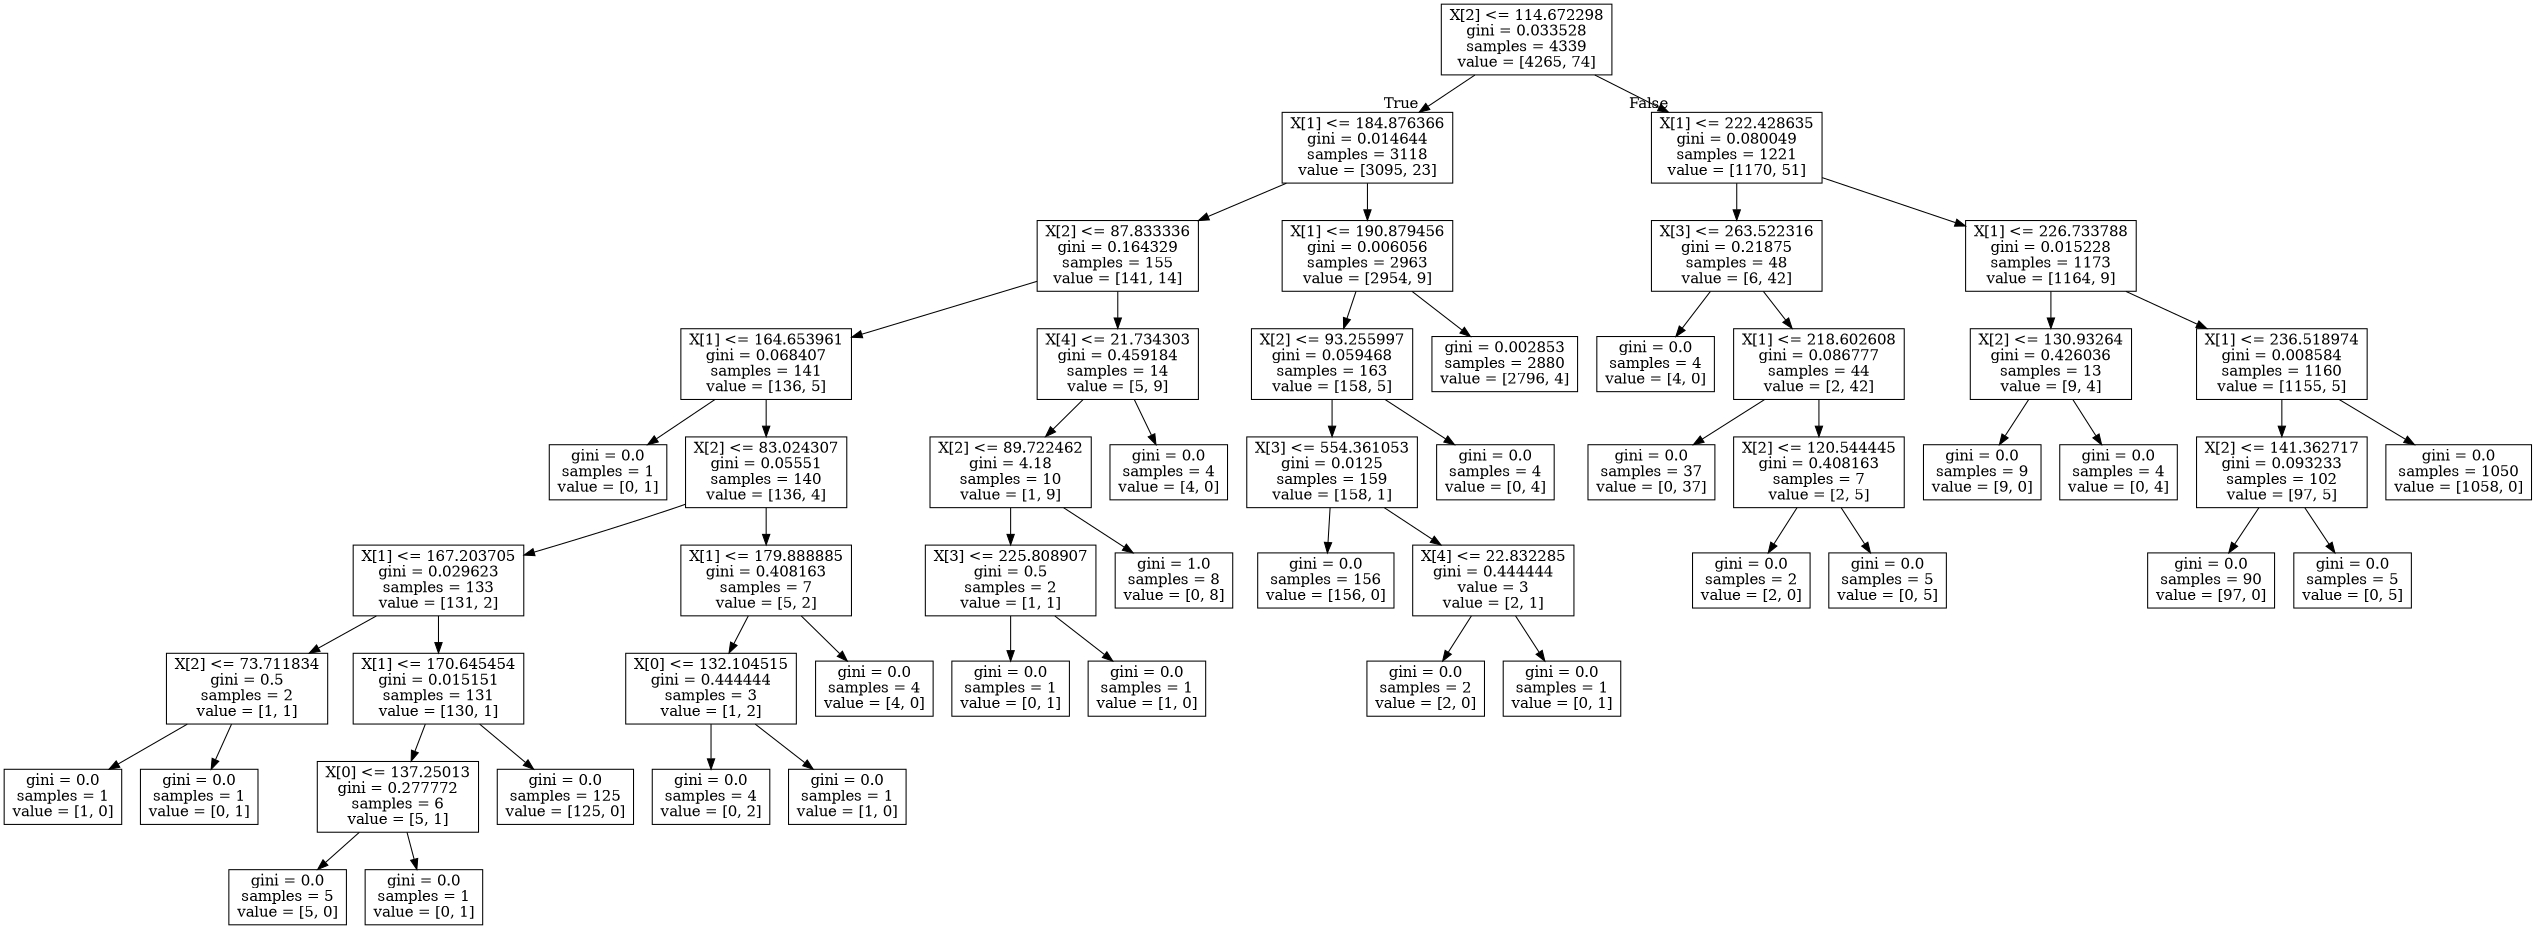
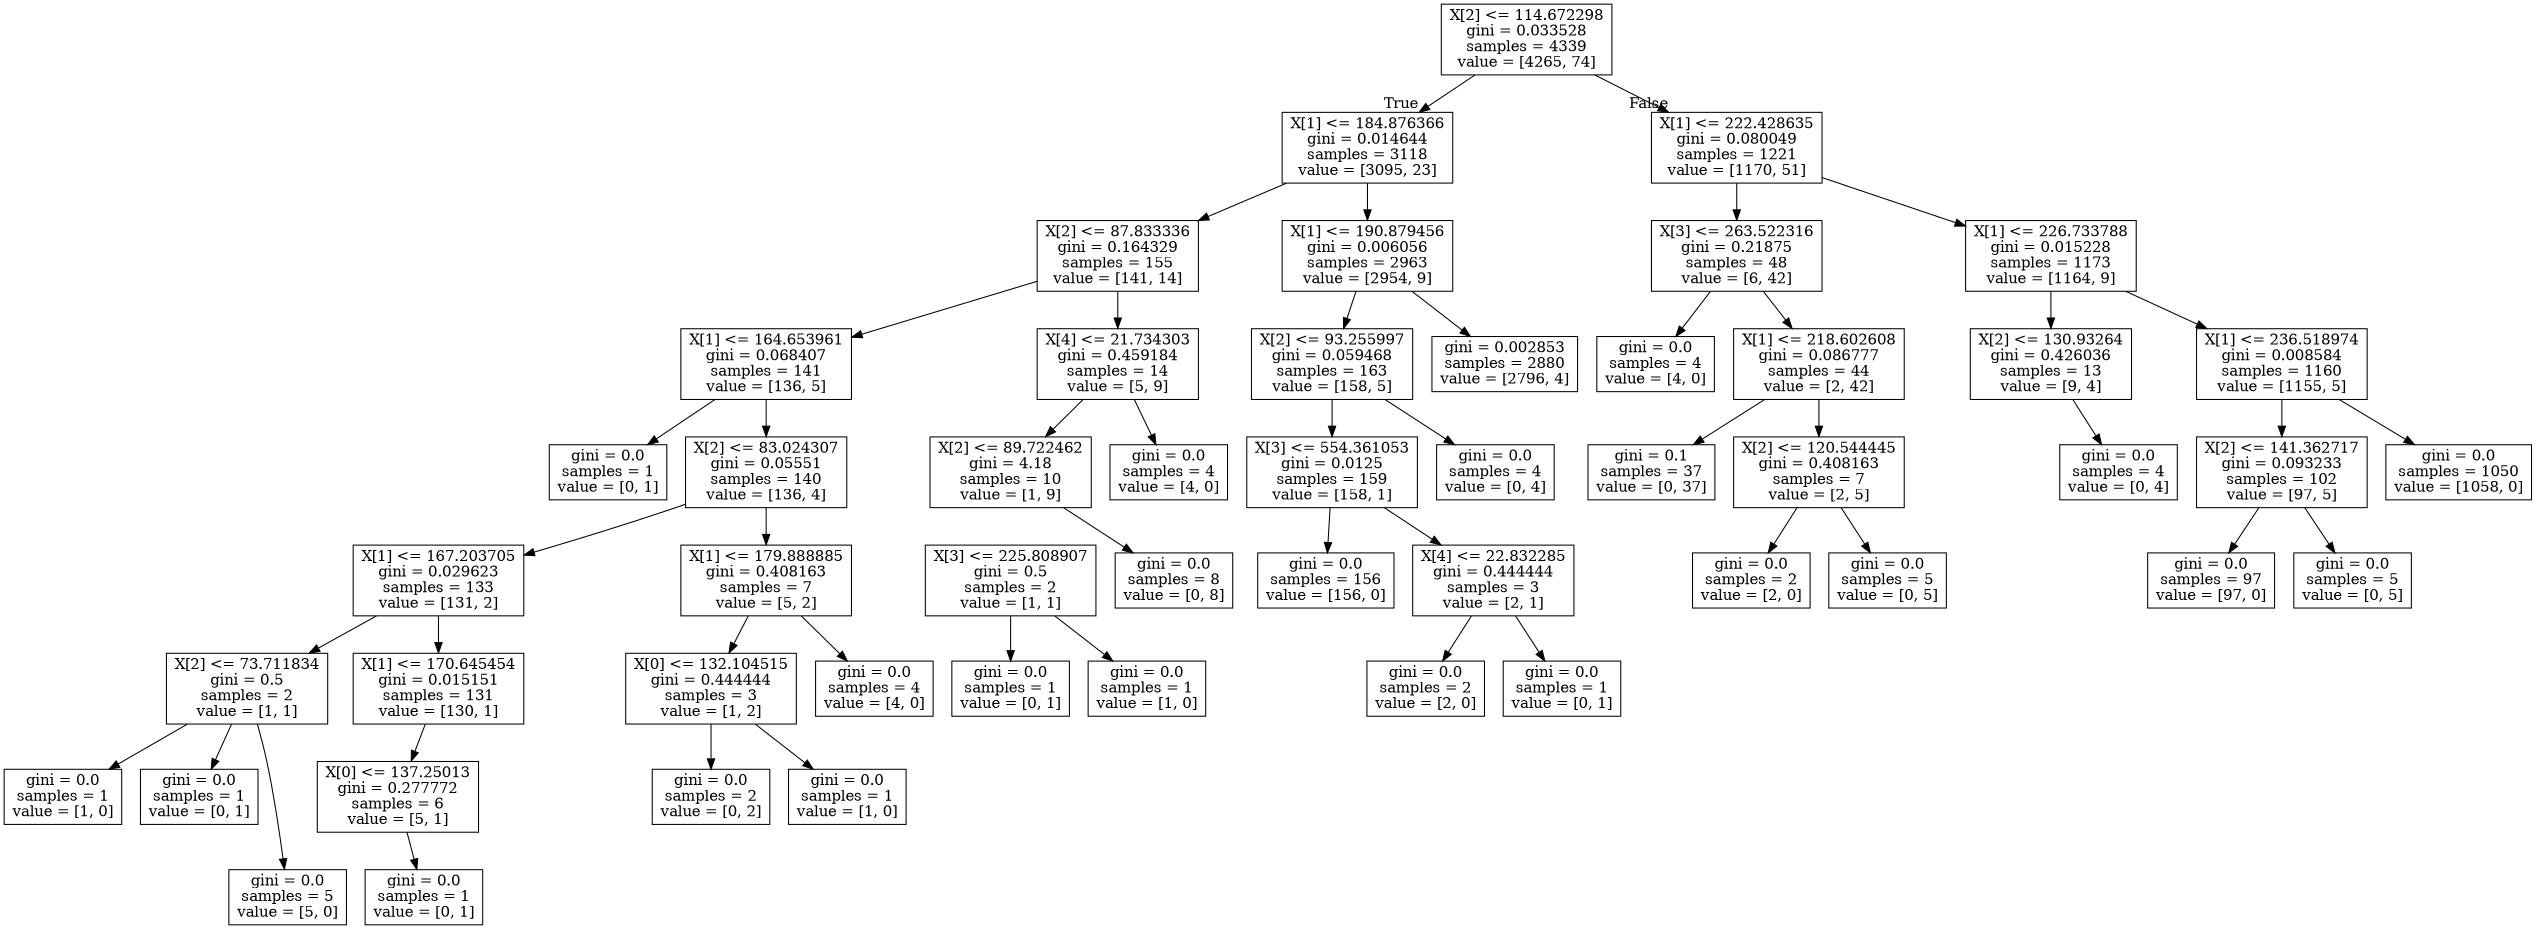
node "gini = 0.0 samples = 37 value = [0, 37]": label "gini = 0.0 samples = 37 value = [0, 37]" -> "gini = 0.1 samples = 37 value = [0, 37]"
node "gini = 0.0 samples = 9 value = [9, 0]": removed
edge "X[2] <= 89.722462 gini = 4.18 samples = 10 value = [1, 9]" -> "X[3] <= 225.808907 gini = 0.5 samples = 2 value = [1, 1]": removed
node "gini = 1.0 samples = 8 value = [0, 8]": label "gini = 1.0 samples = 8 value = [0, 8]" -> "gini = 0.0 samples = 8 value = [0, 8]"
node "X[4] <= 22.832285 gini = 0.444444 value = 3 value = [2, 1]": label "X[4] <= 22.832285 gini = 0.444444 value = 3 value = [2, 1]" -> "X[4] <= 22.832285 gini = 0.444444 samples = 3 value = [2, 1]"
node "gini = 0.0 samples = 90 value = [97, 0]": label "gini = 0.0 samples = 90 value = [97, 0]" -> "gini = 0.0 samples = 97 value = [97, 0]"
node "gini = 0.0 samples = 125 value = [125, 0]": removed
node "gini = 0.0 samples = 4 value = [0, 2]": label "gini = 0.0 samples = 4 value = [0, 2]" -> "gini = 0.0 samples = 2 value = [0, 2]"
edge "X[0] <= 137.25013 gini = 0.277772 samples = 6 value = [5, 1]" -> "gini = 0.0 samples = 5 value = [5, 0]": now "X[2] <= 73.711834 gini = 0.5 samples = 2 value = [1, 1]" -> "gini = 0.0 samples = 5 value = [5, 0]"
